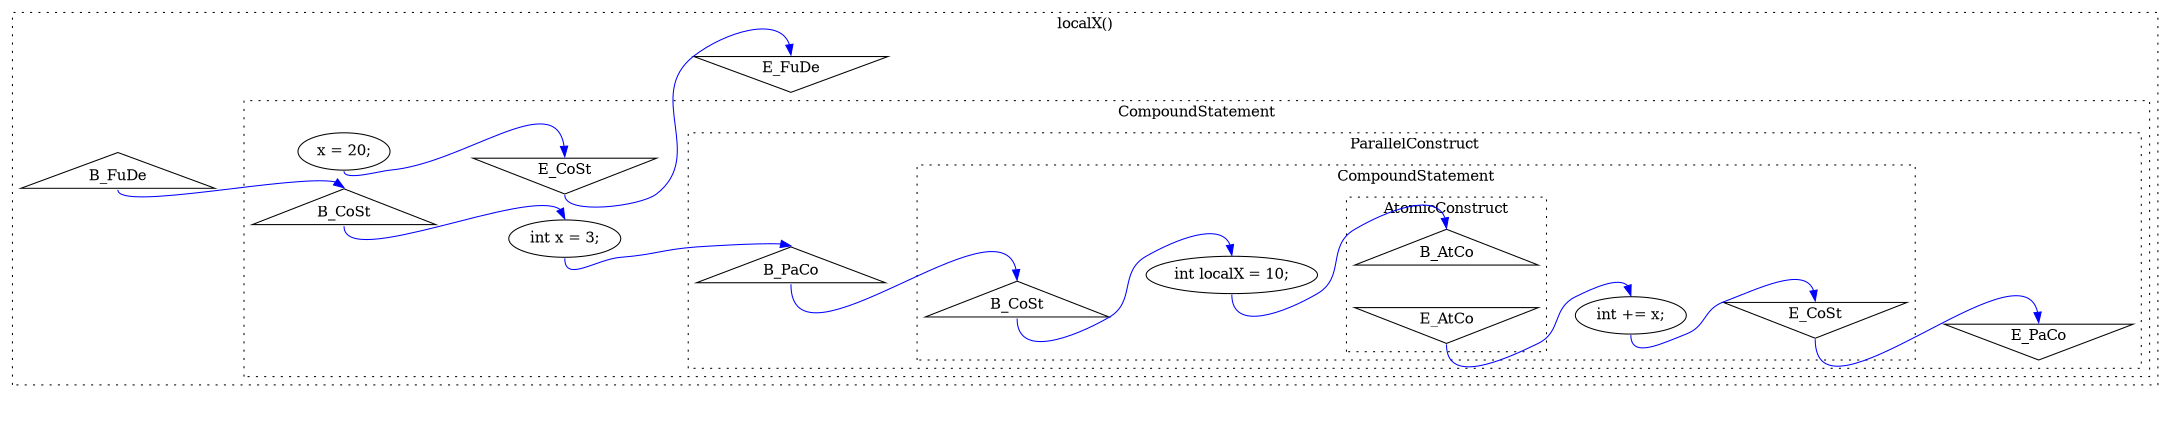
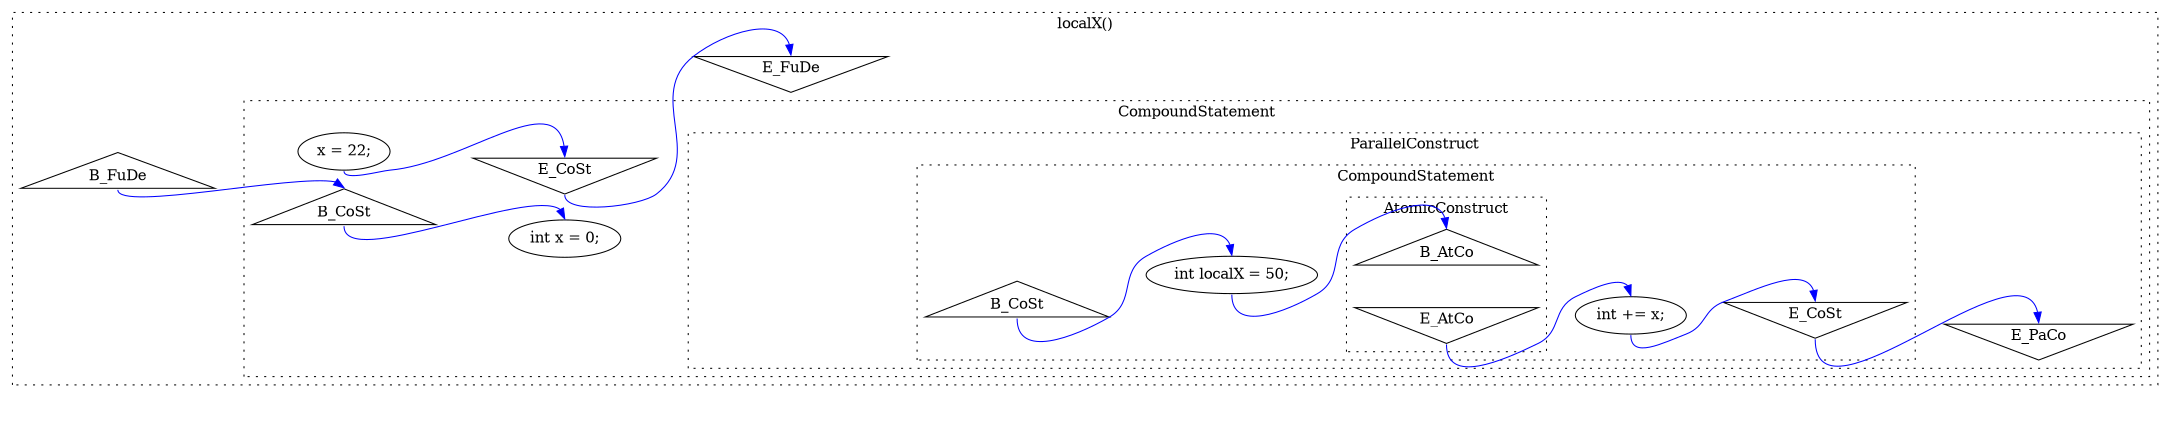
node "x = 20;": label "x = 20;" -> "x = 22;"
node "int x = 3;": label "int x = 3;" -> "int x = 0;"
node "B_PaCo": removed
node "int localX = 10;": label "int localX = 10;" -> "int localX = 50;"
